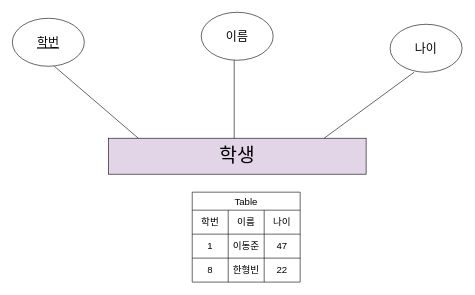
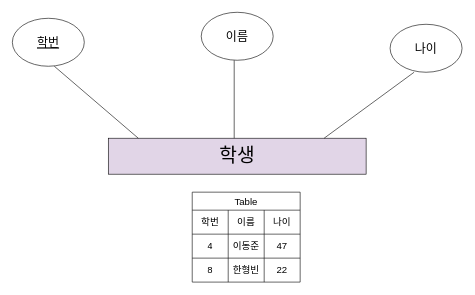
node "1": label "1" -> "4"
